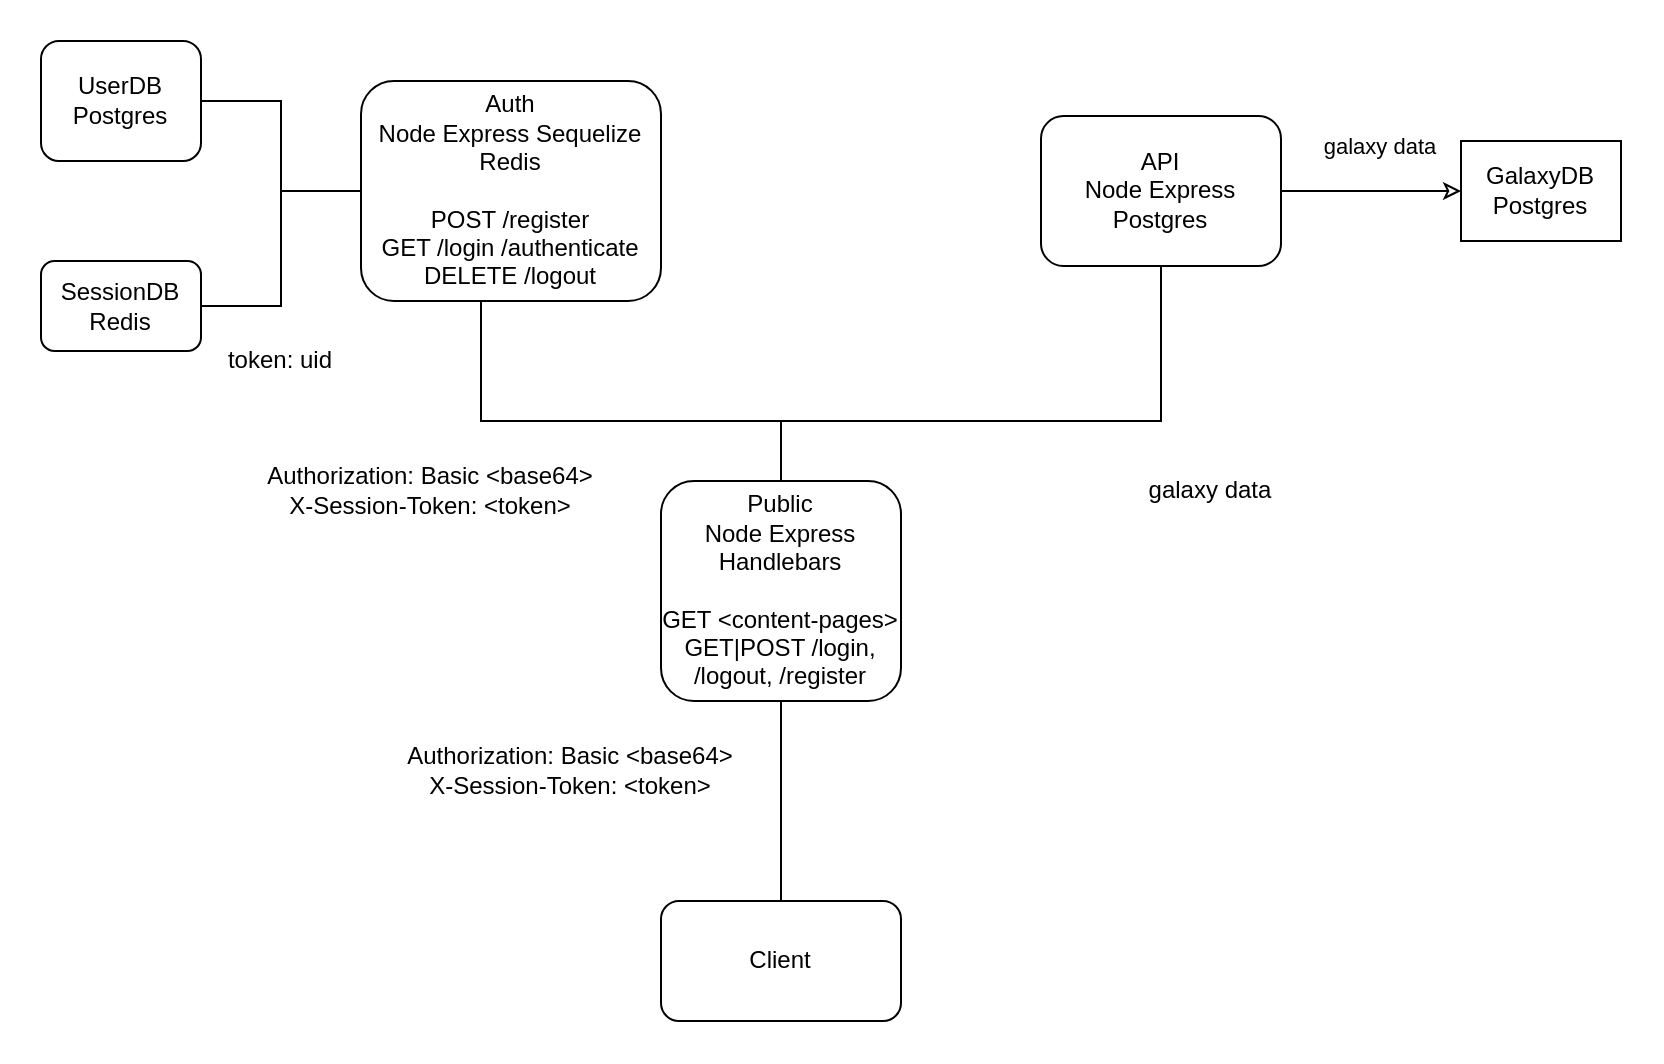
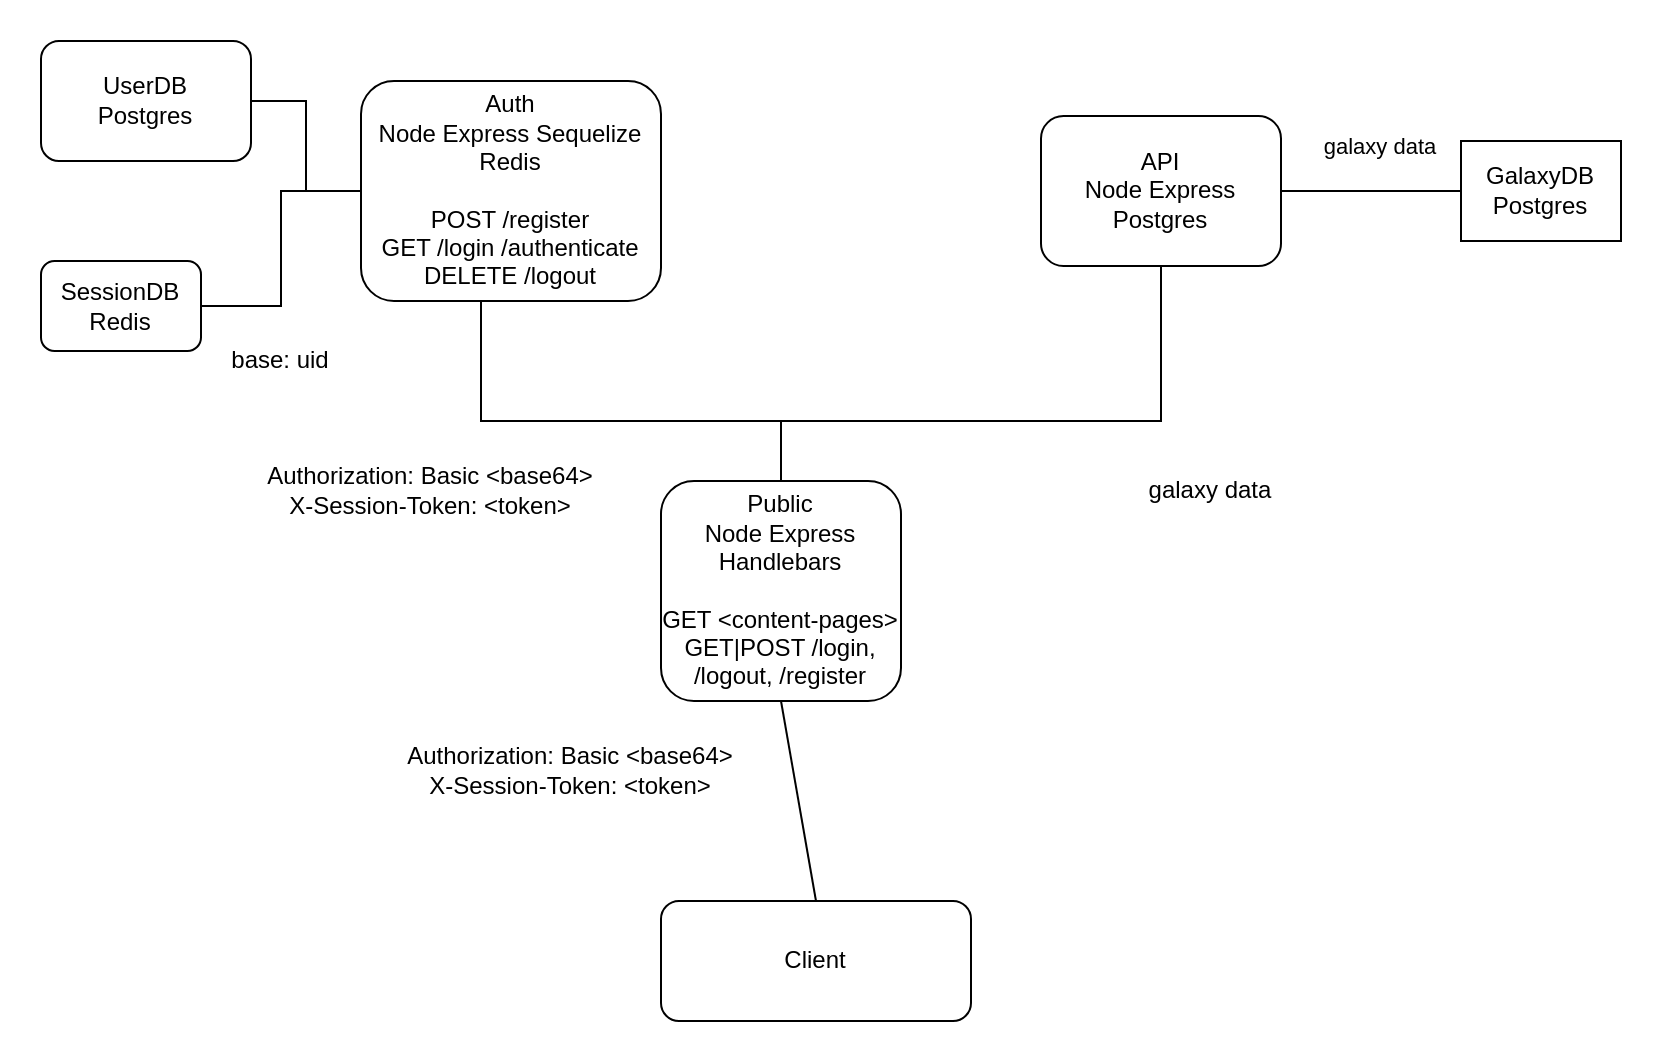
node "UserDB Postgres": size 160x120 -> 210x120
edge "API Node Express Postgres" -> "GalaxyDB Postgres": arrowhead classic -> none
node "token: uid": label "token: uid" -> "base: uid"
node "Client": size 240x120 -> 310x120
